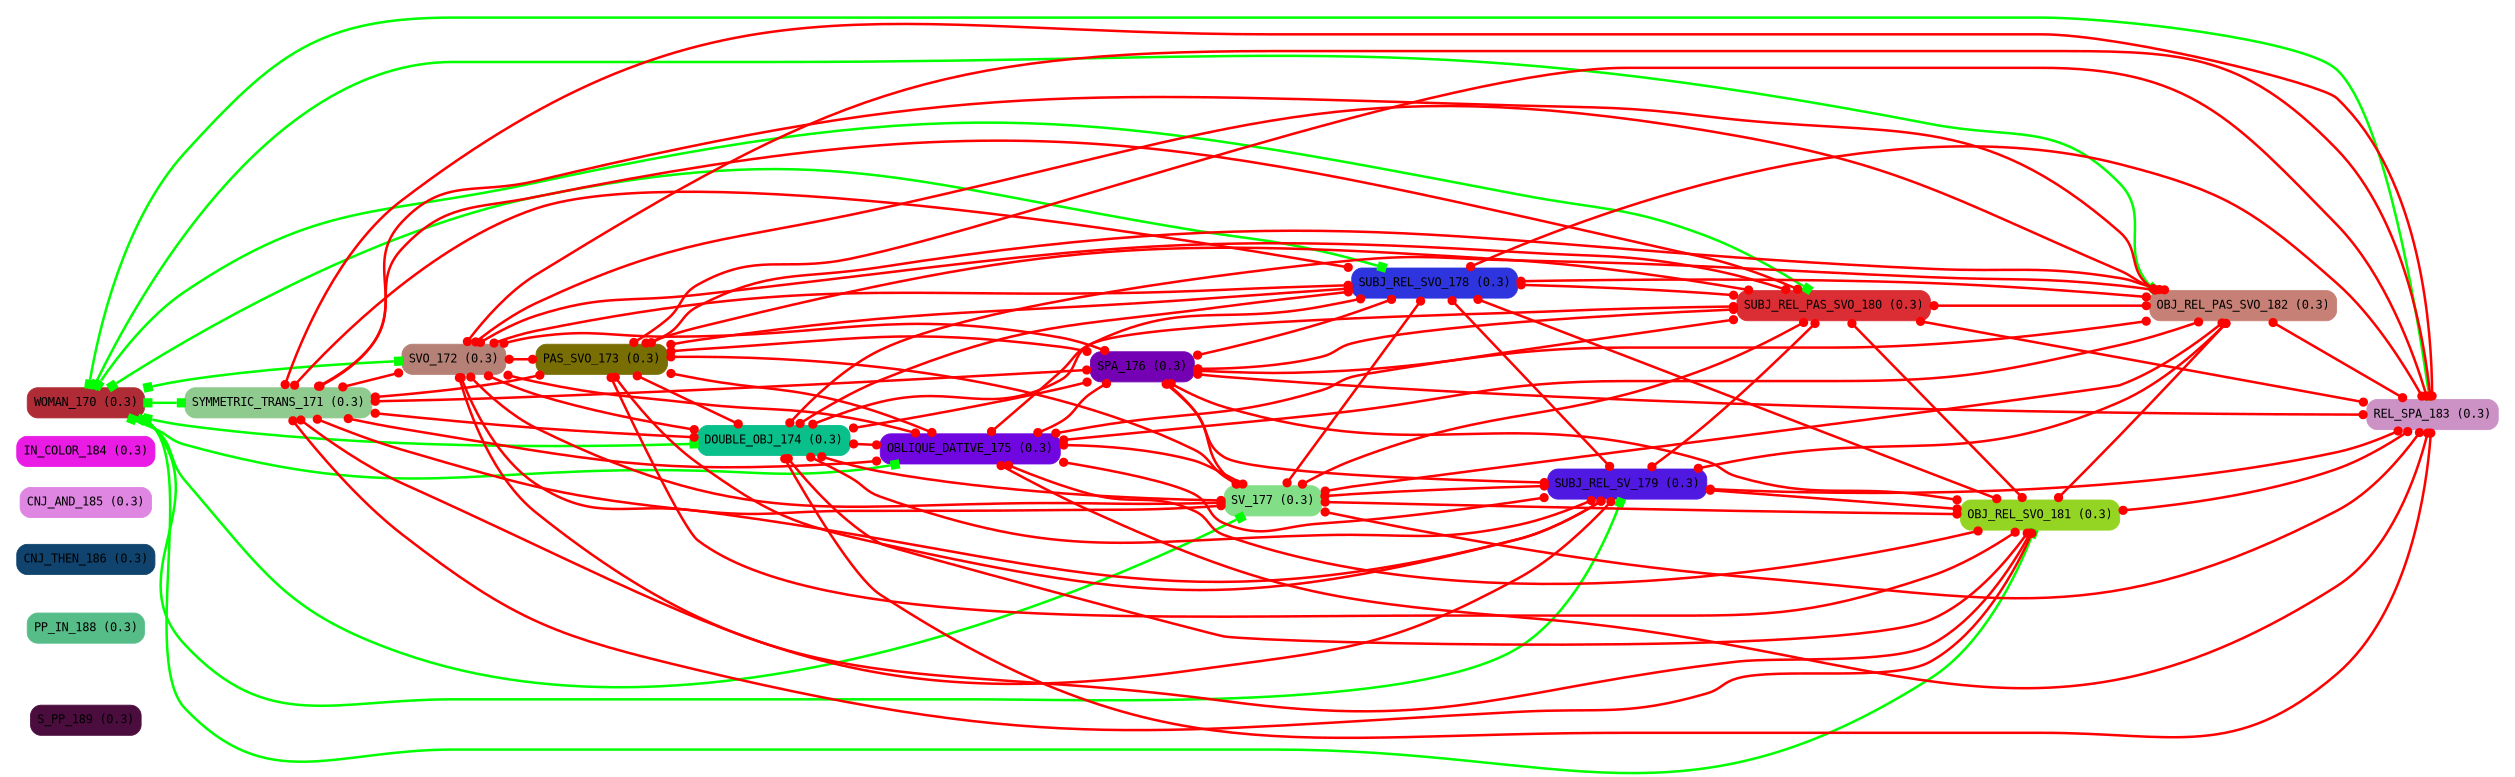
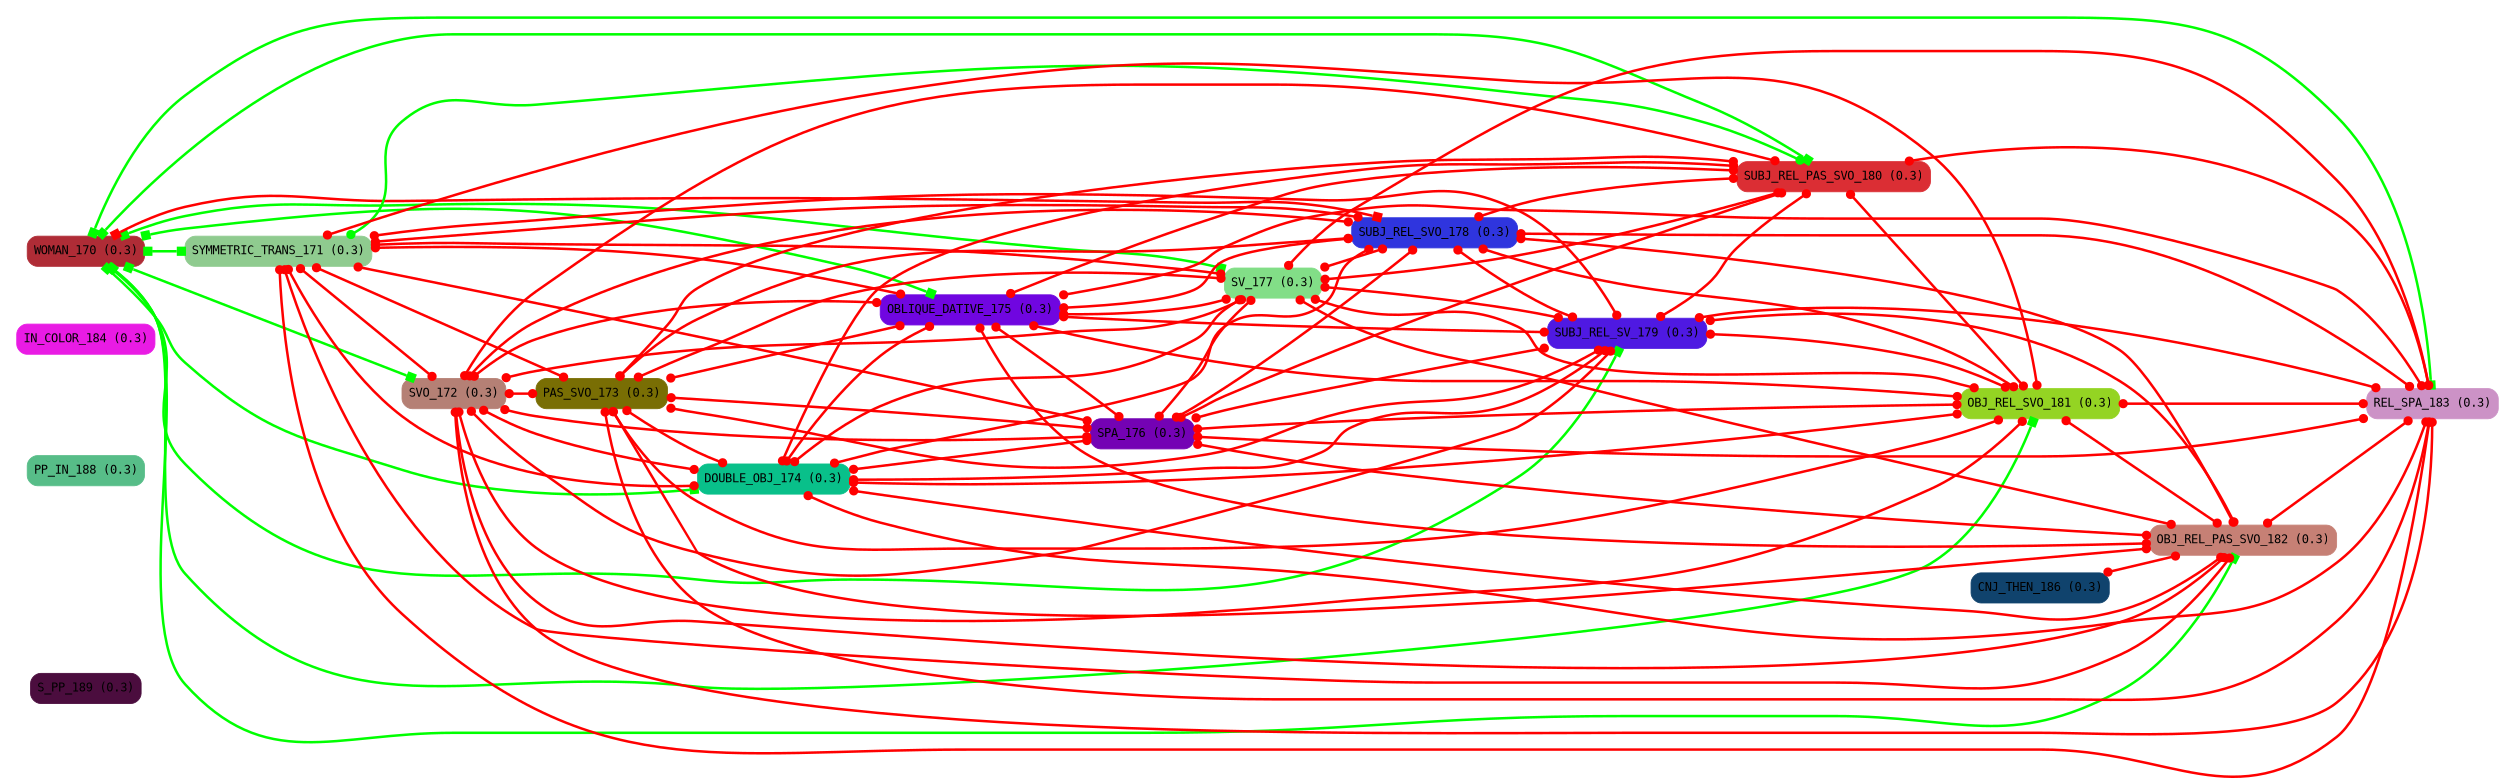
edge "SUBJ_REL_PAS_SVO_180 (0.3)" -- "SYMMETRIC_TRANS_171 (0.3)": color red -> green
edge "SUBJ_REL_SVO_178 (0.3)" -- "WOMAN_170 (0.3)": color green -> red
edge "SUBJ_REL_PAS_SVO_180 (0.3)" -- "OBJ_REL_PAS_SVO_182 (0.3)": now "CNJ_THEN_186 (0.3)" -- "OBJ_REL_PAS_SVO_182 (0.3)"
node "CNJ_AND_185 (0.3)": removed
